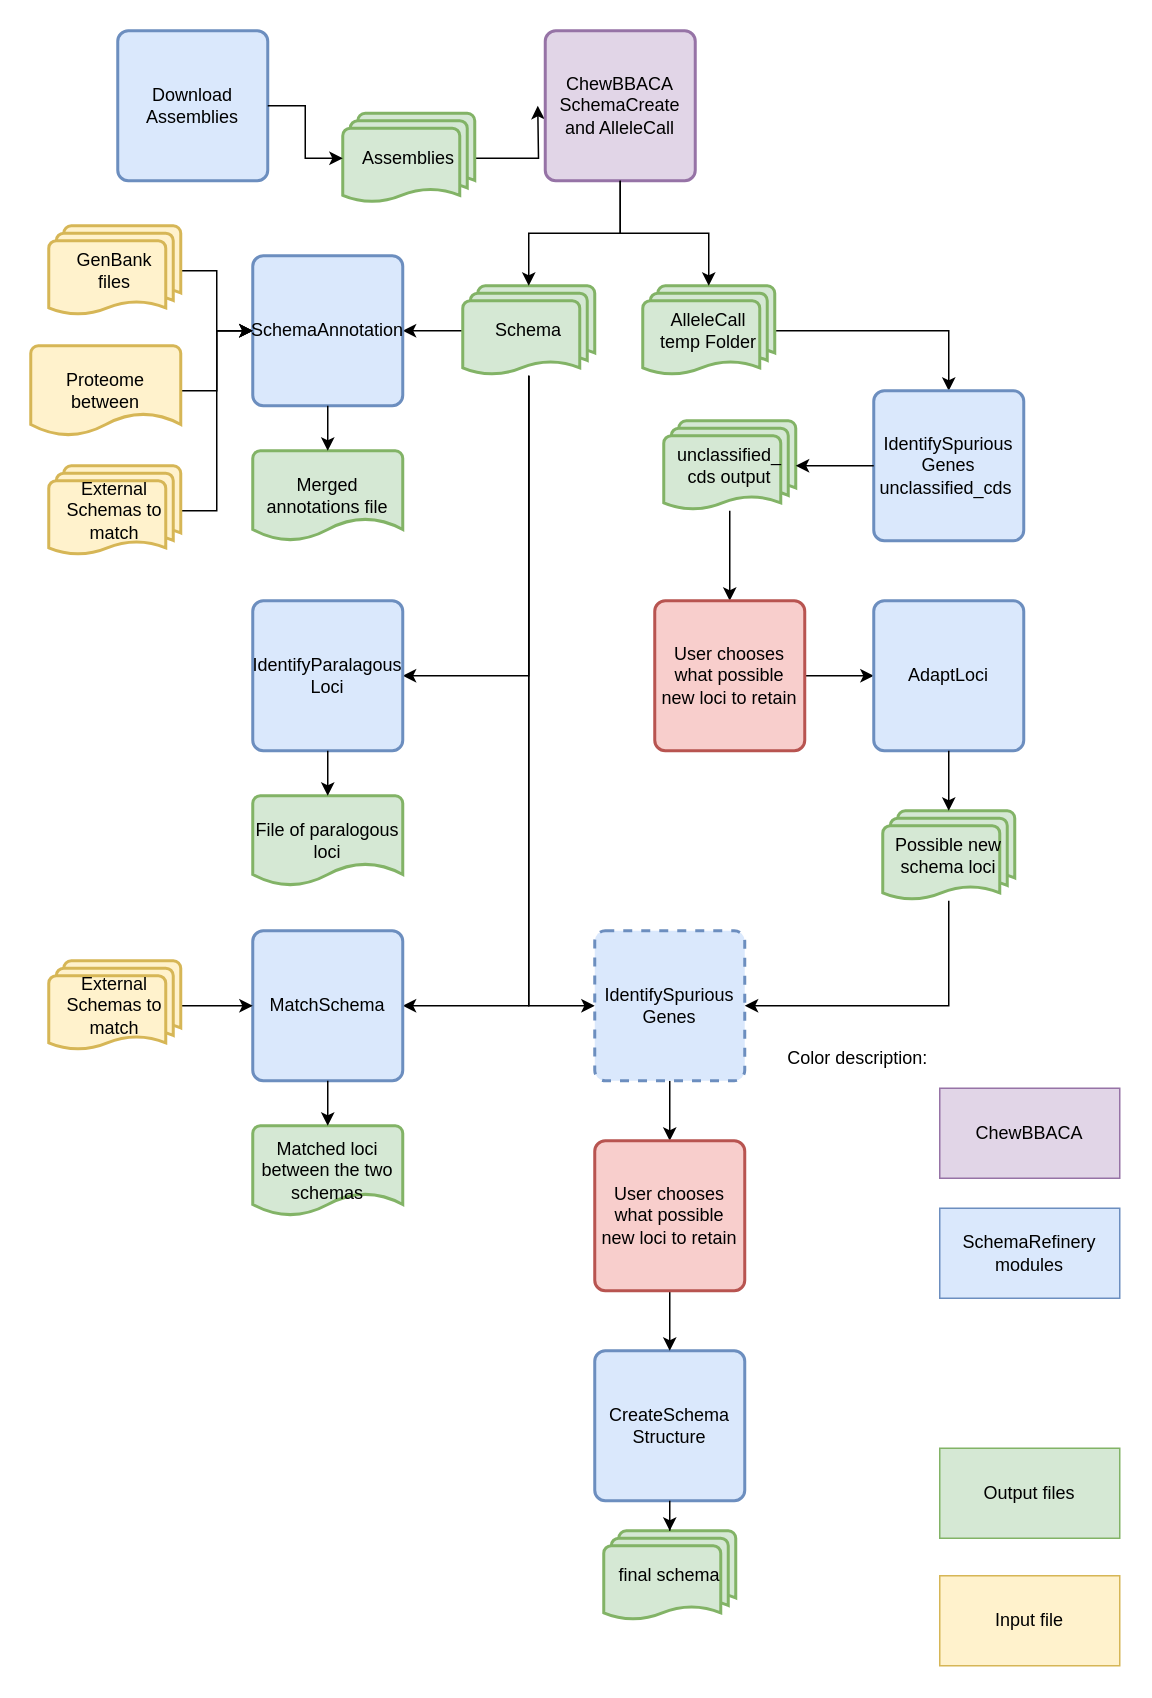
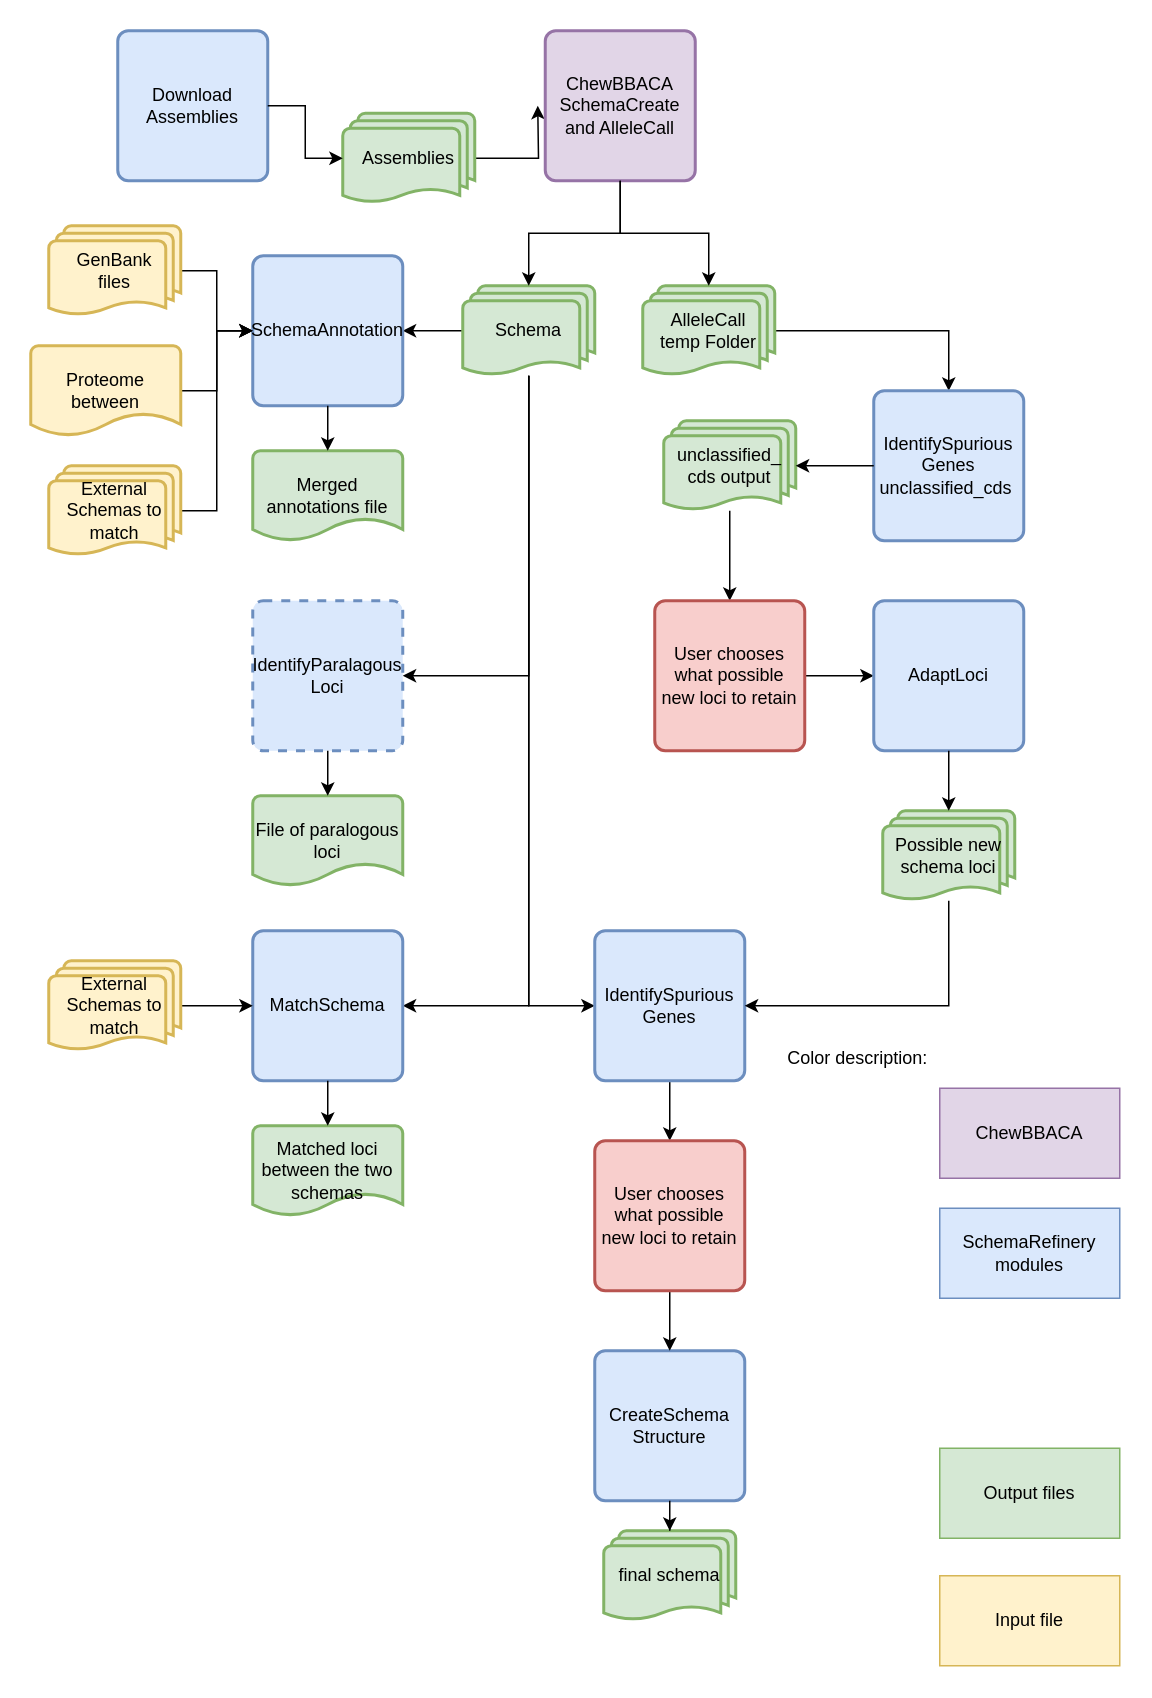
node "IdentifyParalagous Loci": style solid -> dashed
node "IdentifySpurious Genes": style dashed -> solid
